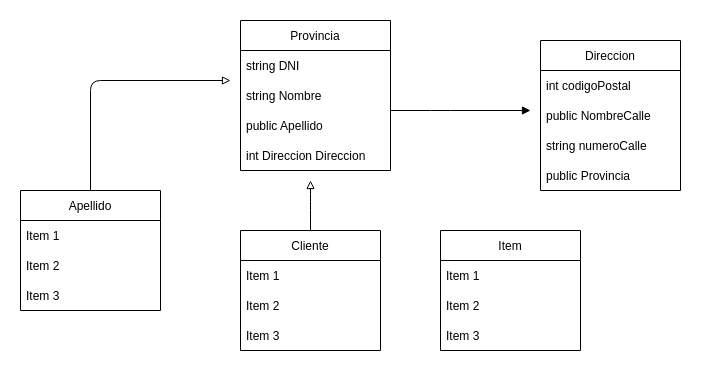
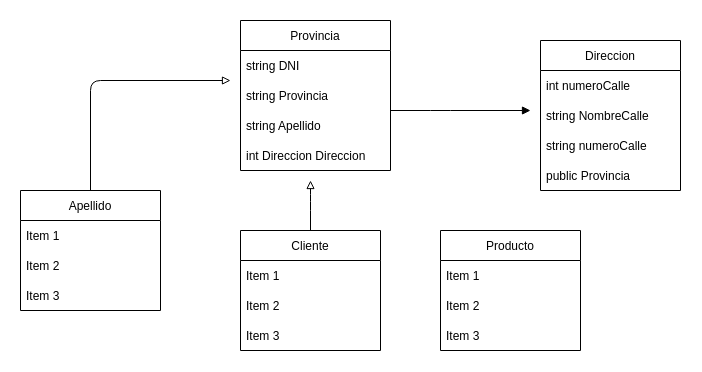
node "int codigoPostal": label "int codigoPostal" -> "int numeroCalle"
node "string Nombre": label "string Nombre" -> "string Provincia"
node "public NombreCalle": label "public NombreCalle" -> "string NombreCalle"
node "public Apellido": label "public Apellido" -> "string Apellido"
node "Item": label "Item" -> "Producto"
